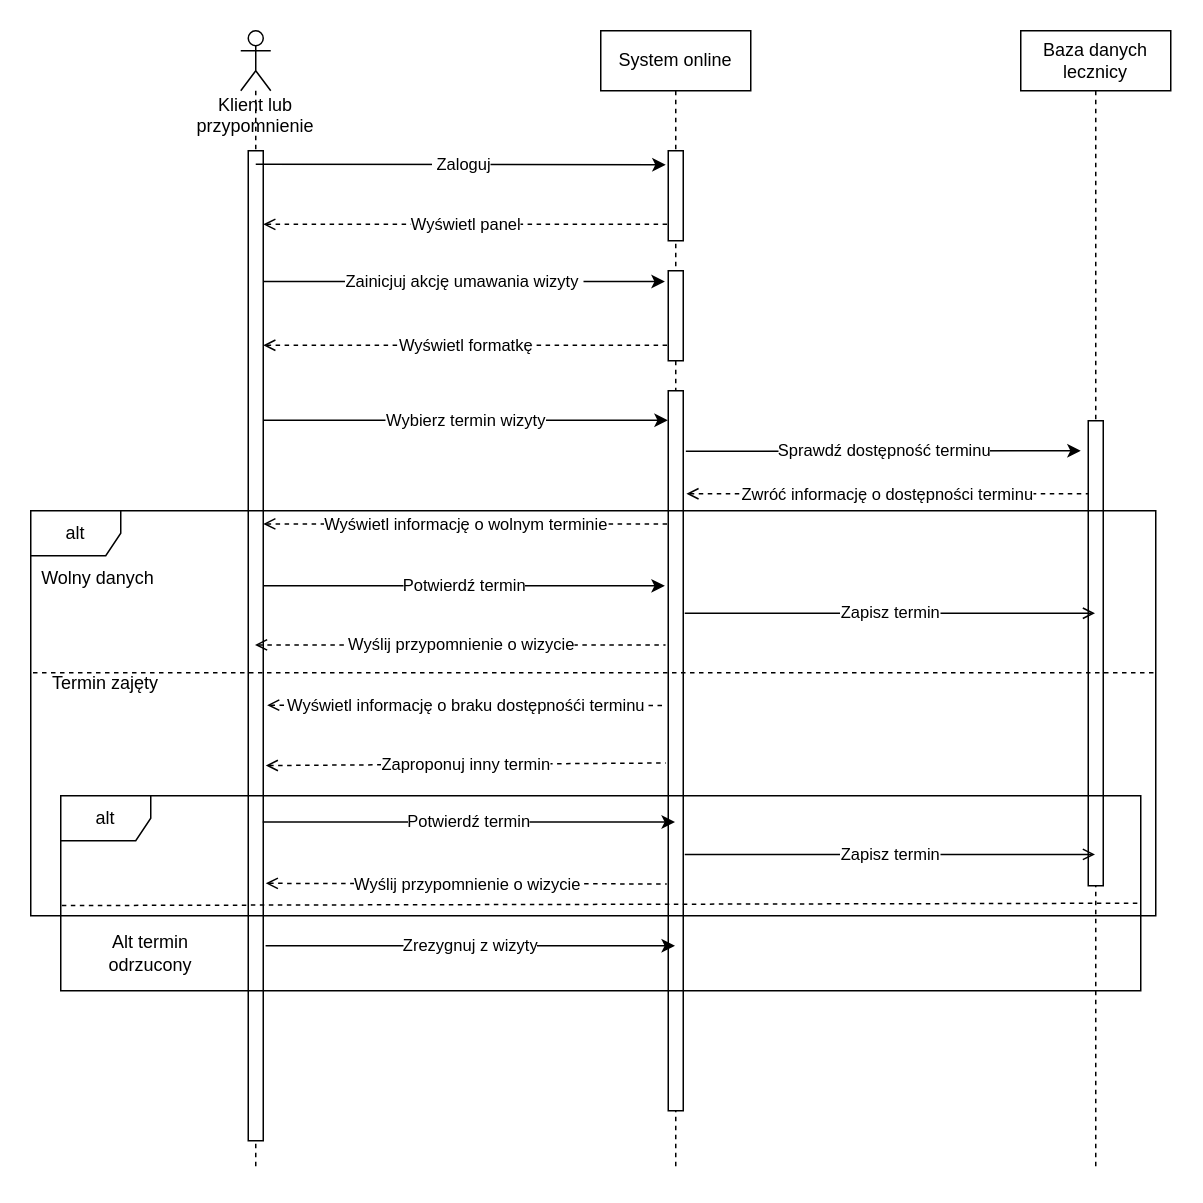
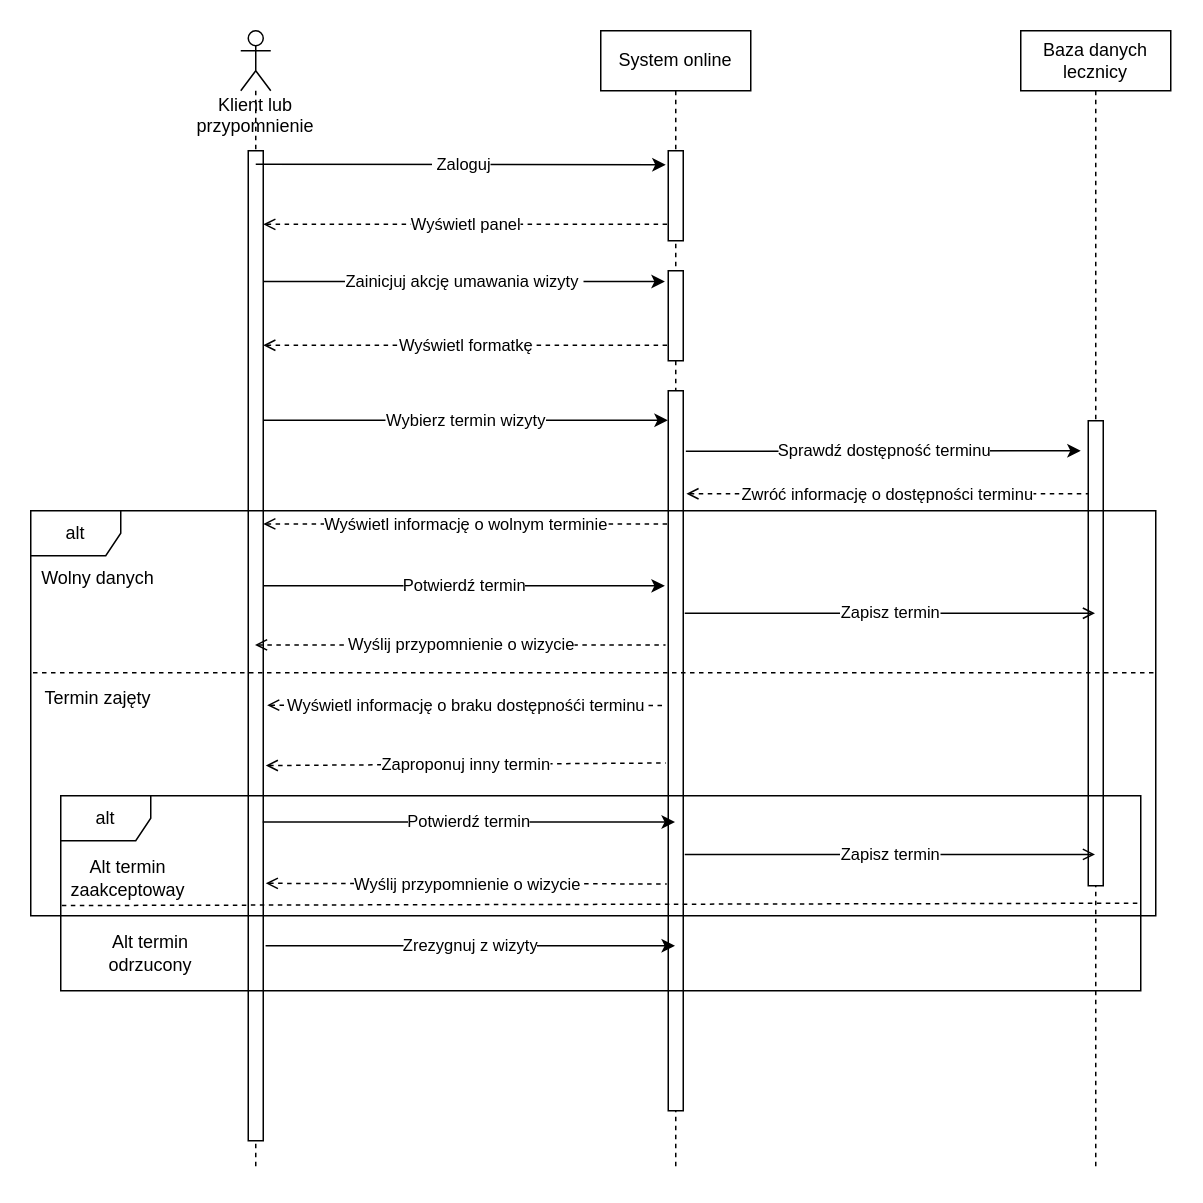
node "Termin zajęty": moved (106, 683) -> (98, 698)
node "Alt termin zaakceptoway": added
